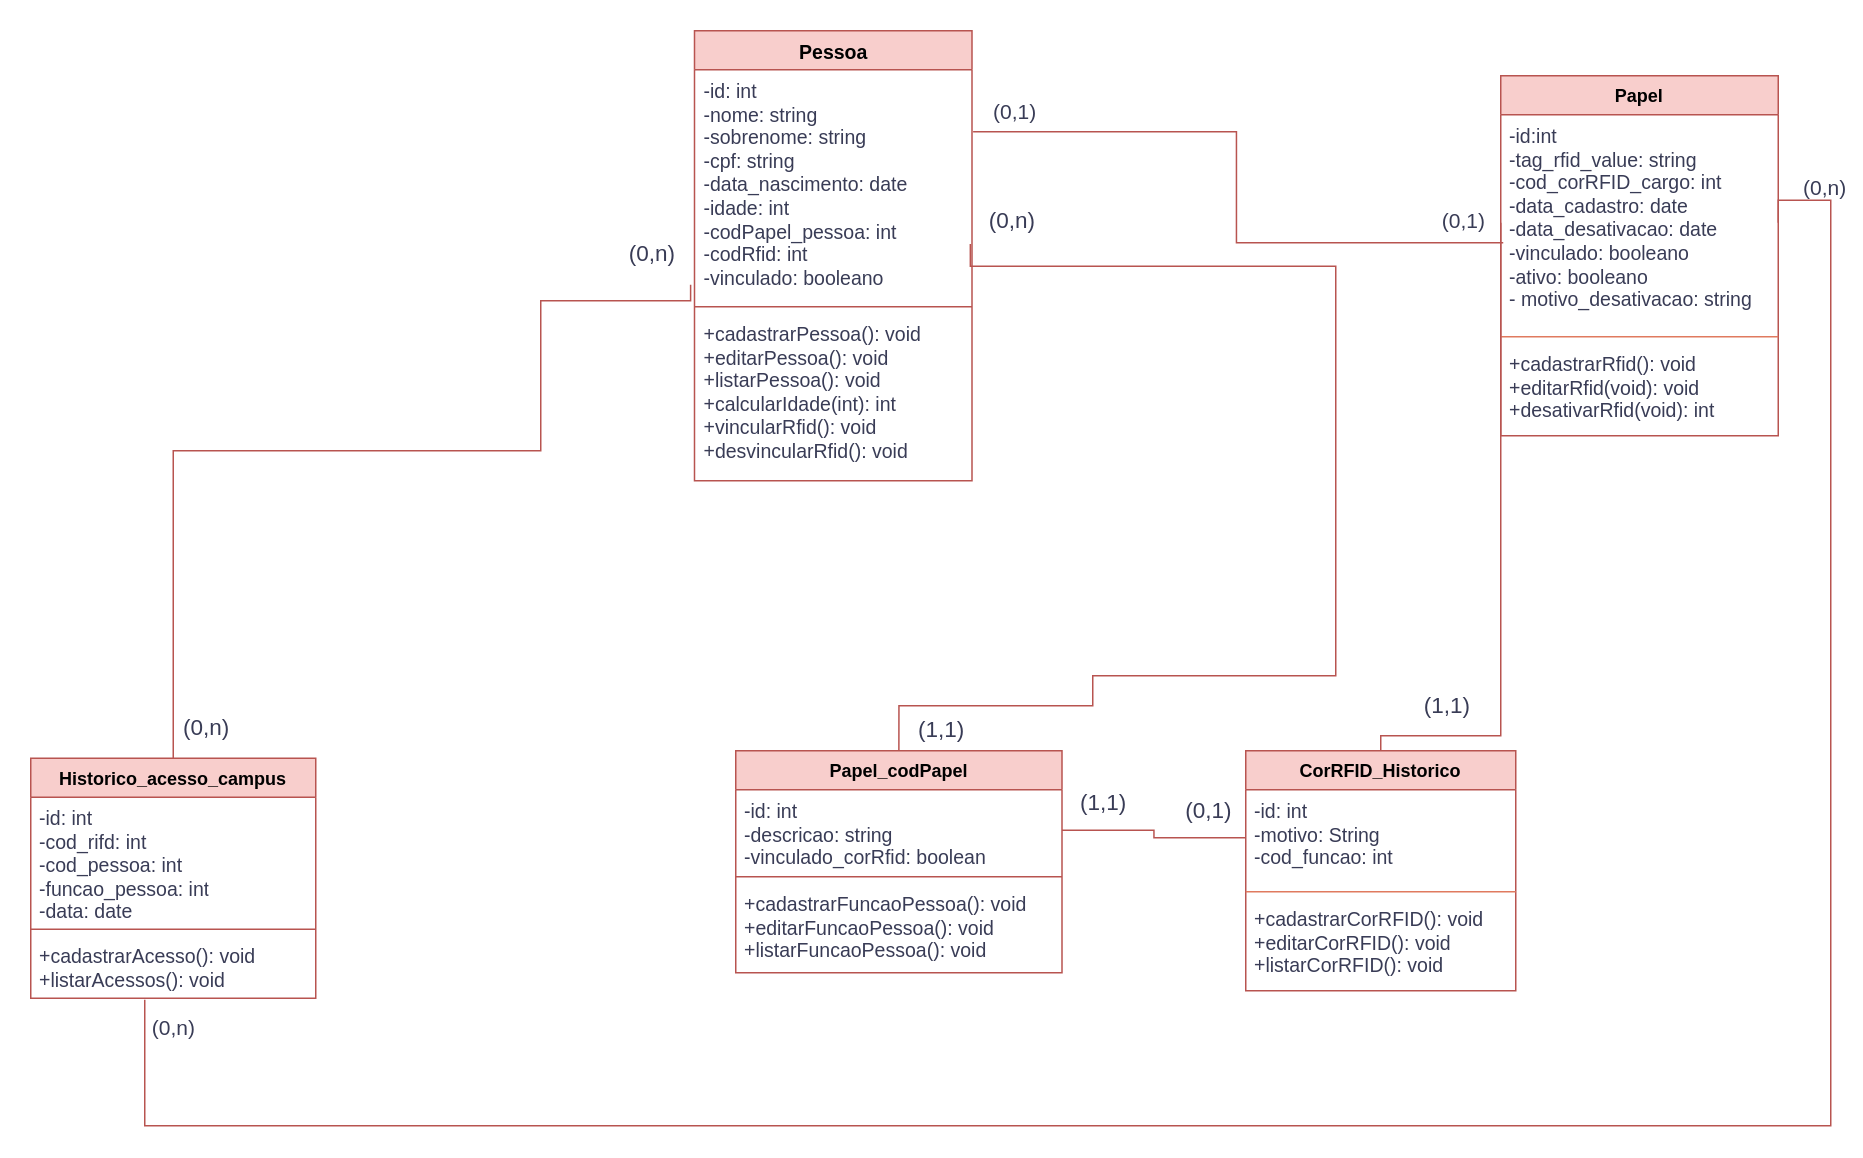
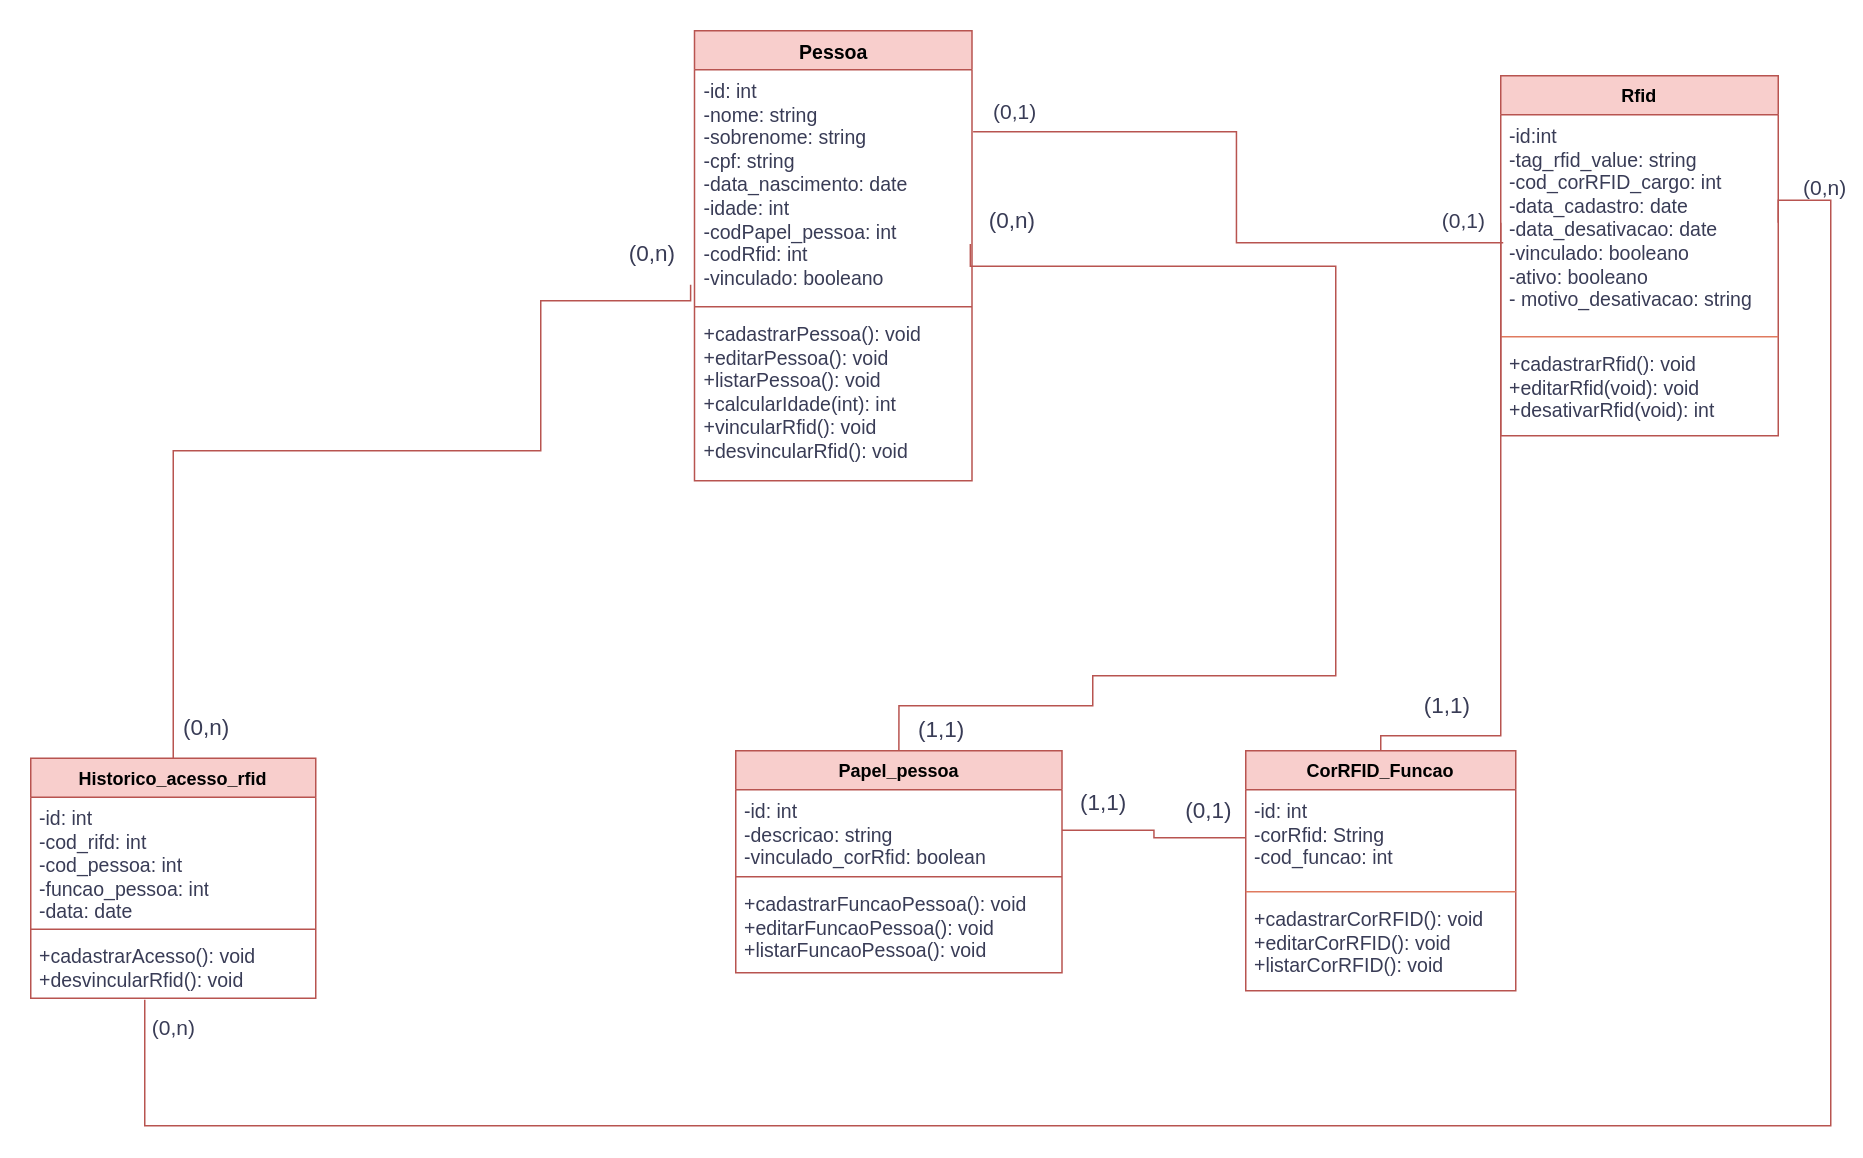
node "Papel": label "Papel" -> "Rfid"
node "Papel_codPapel": label "Papel_codPapel" -> "Papel_pessoa"
node "CorRFID_Historico": label "CorRFID_Historico" -> "CorRFID_Funcao"
node "Historico_acesso_campus": label "Historico_acesso_campus" -> "Historico_acesso_rfid"
node "-id: int -motivo: String -cod_funcao: int": label "-id: int -motivo: String -cod_funcao: int" -> "-id: int -corRfid: String -cod_funcao: int"
node "+cadastrarAcesso(): void +listarAcessos(): void": label "+cadastrarAcesso(): void +listarAcessos(): void" -> "+cadastrarAcesso(): void +desvincularRfid(): void"
